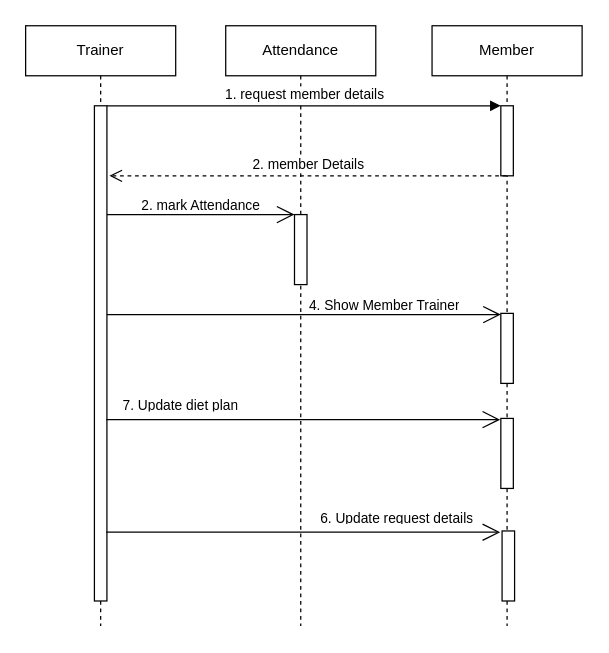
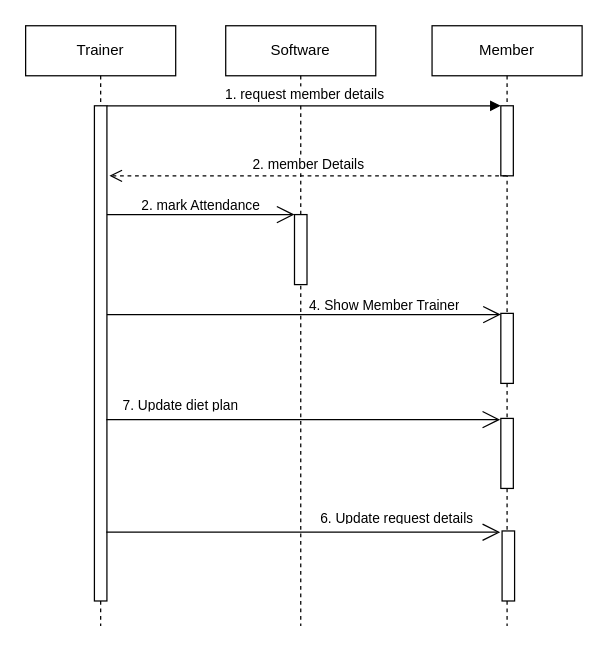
node "Attendance": label "Attendance" -> "Software"
